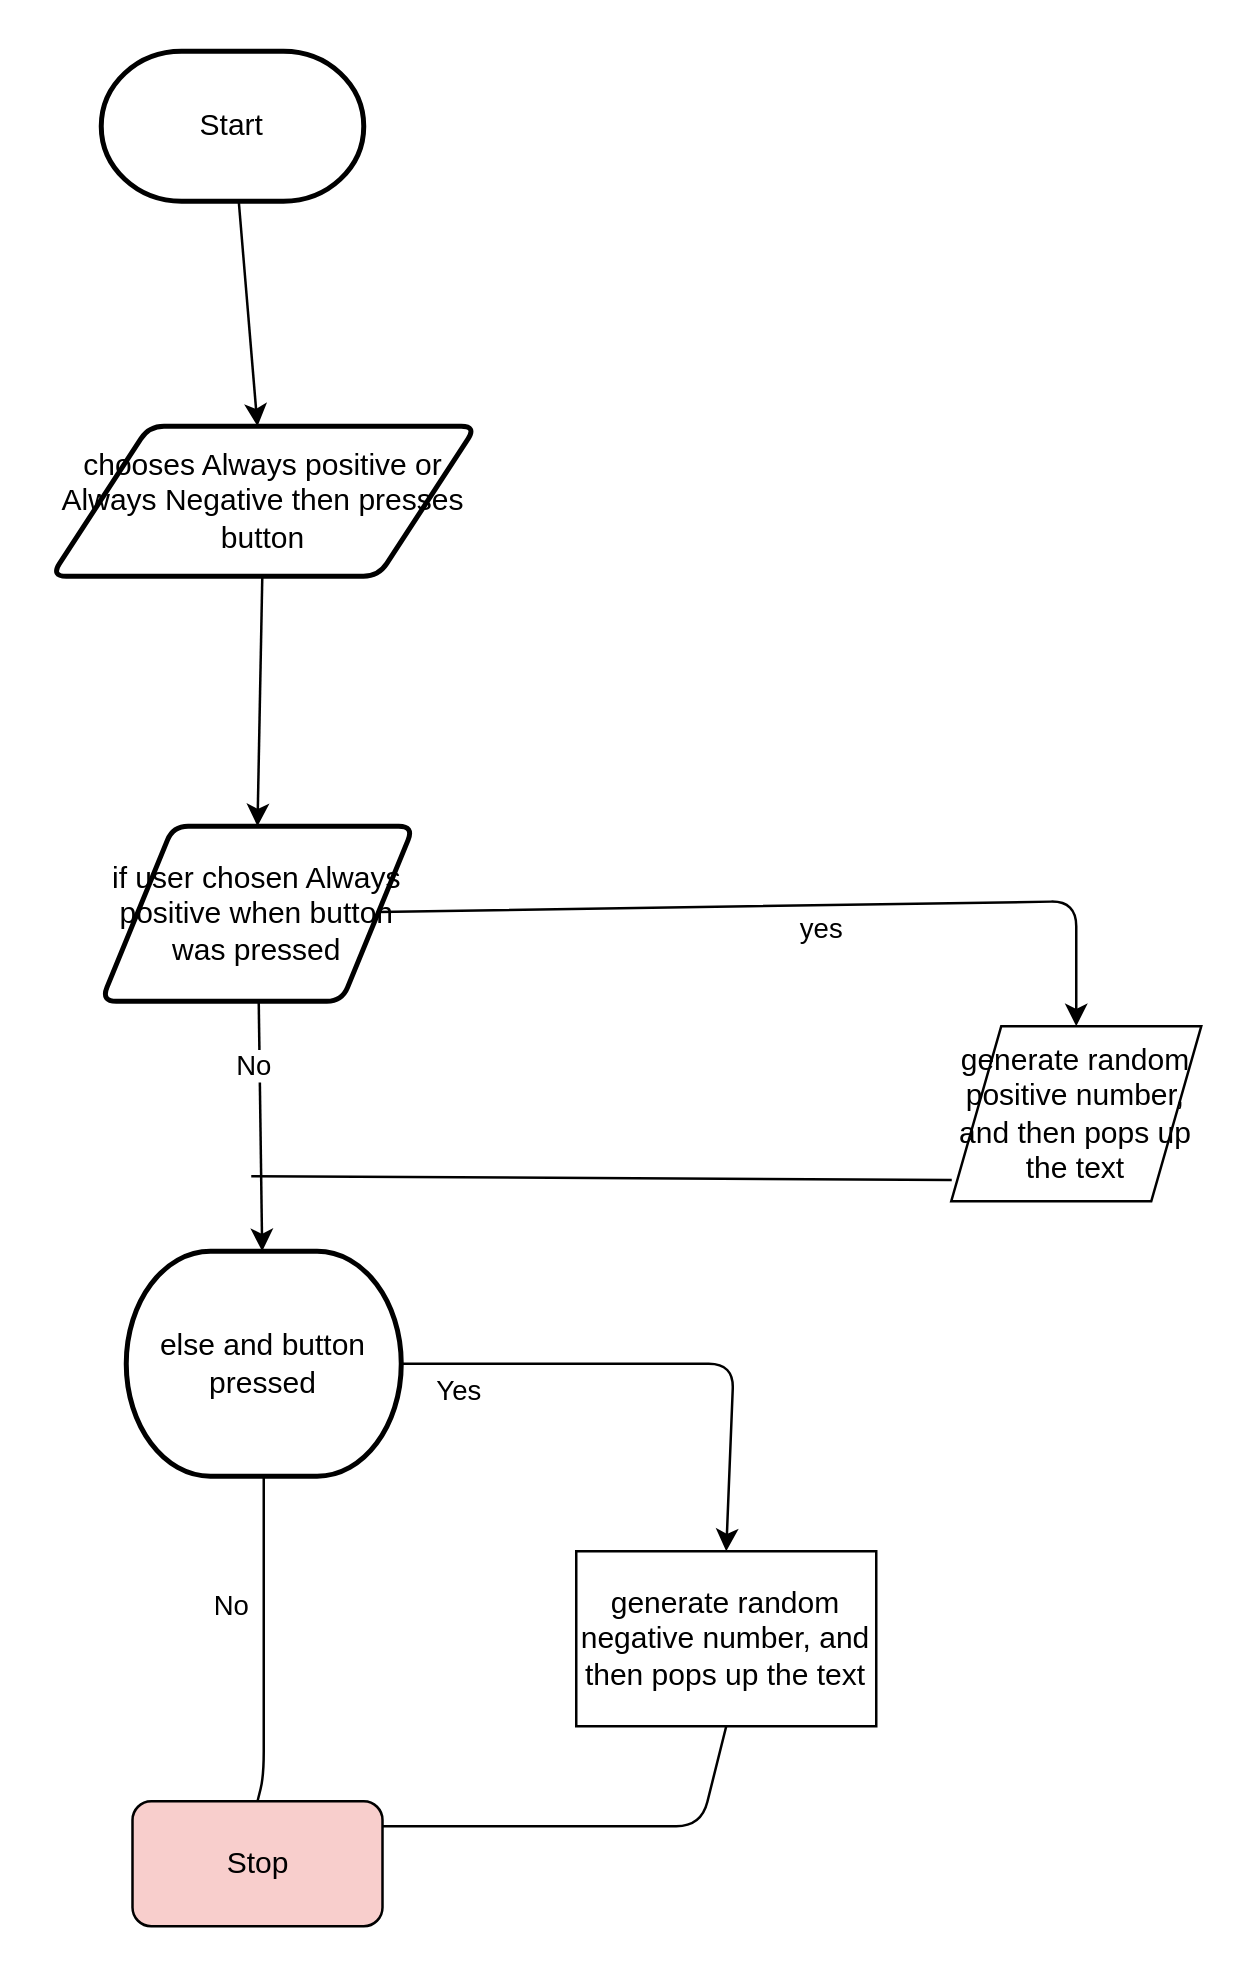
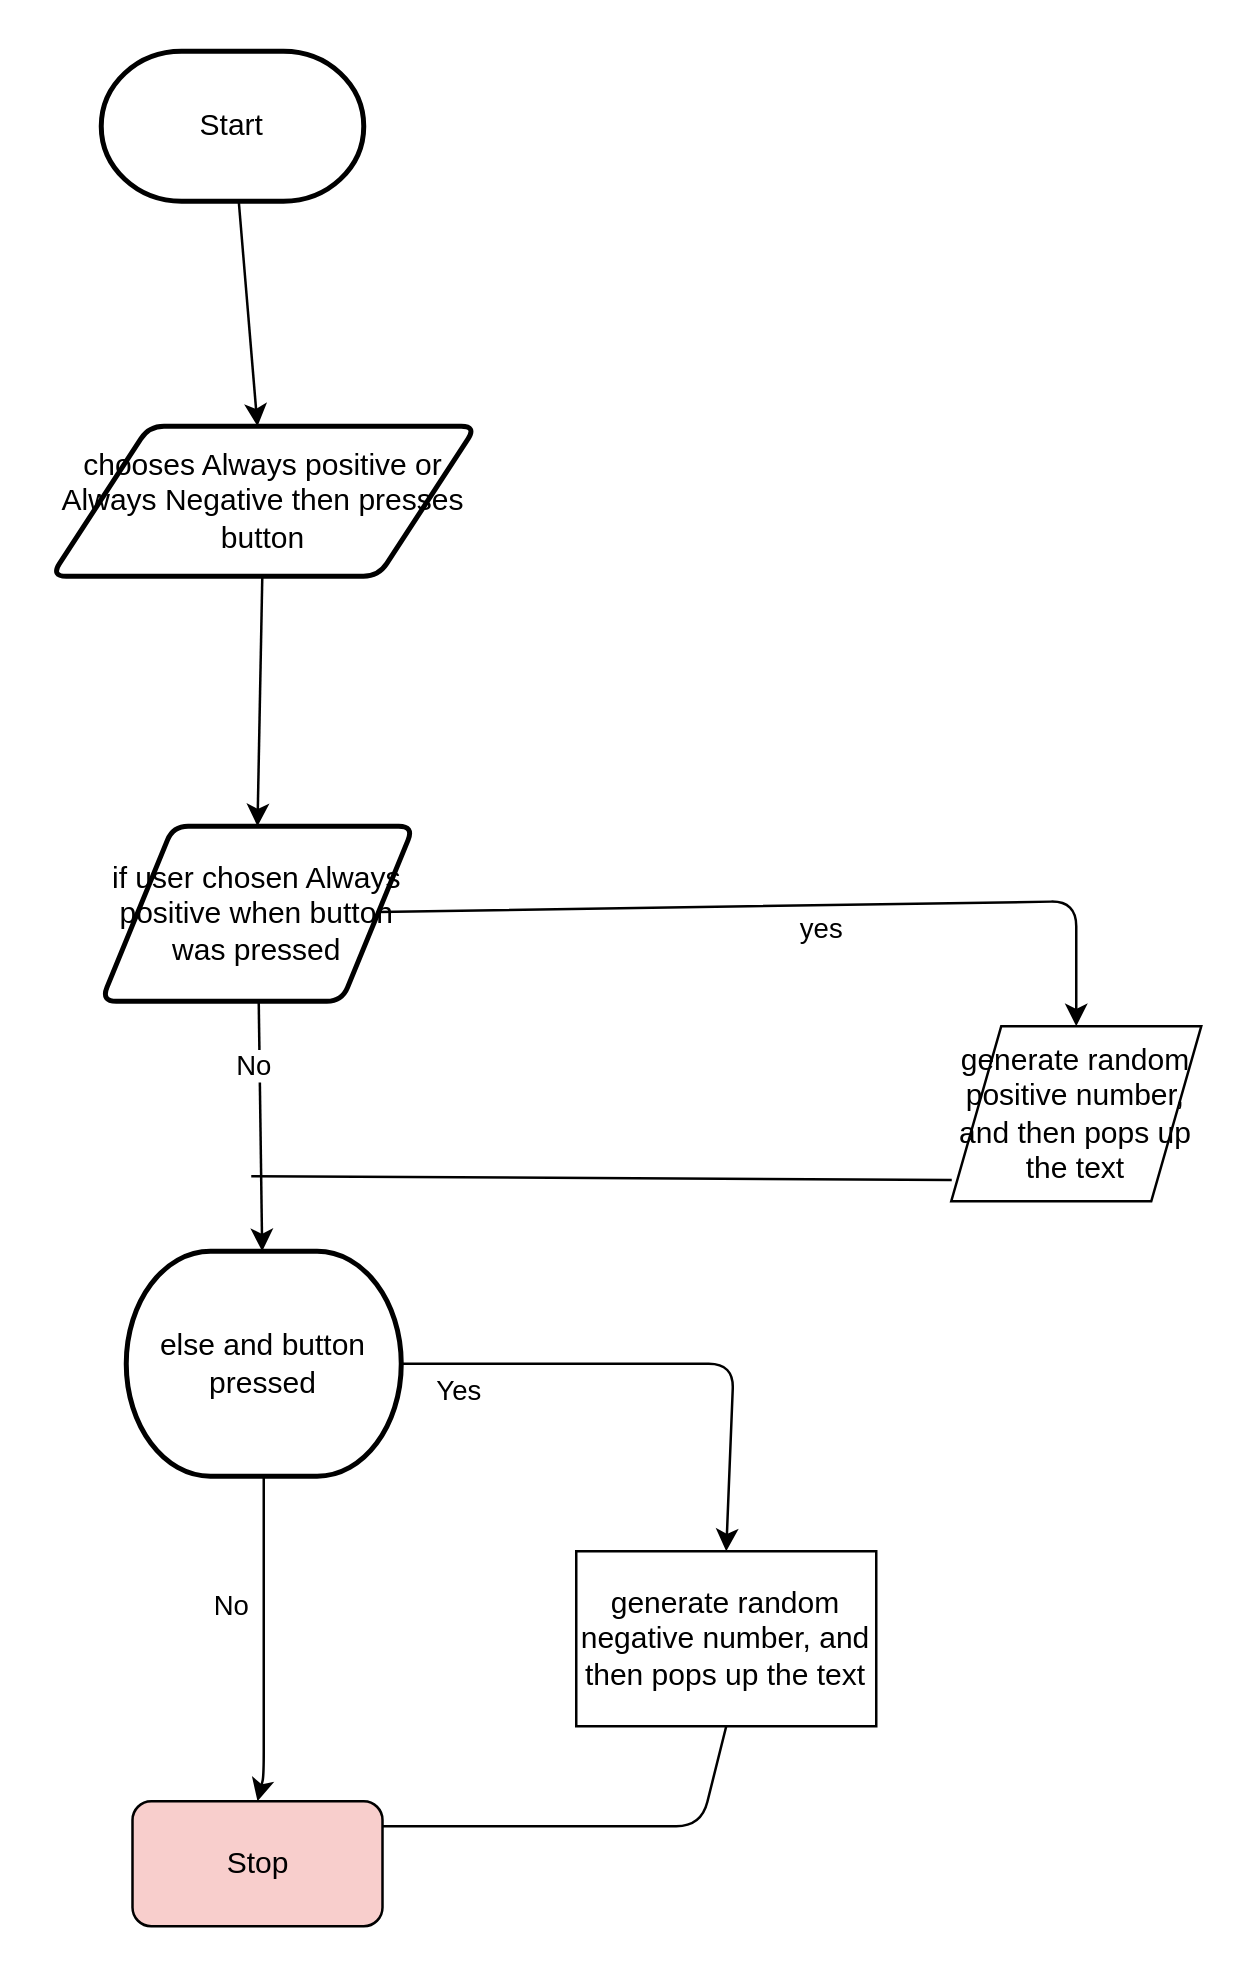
edge "else and button pressed" -- "Stop": arrowhead none -> classic
